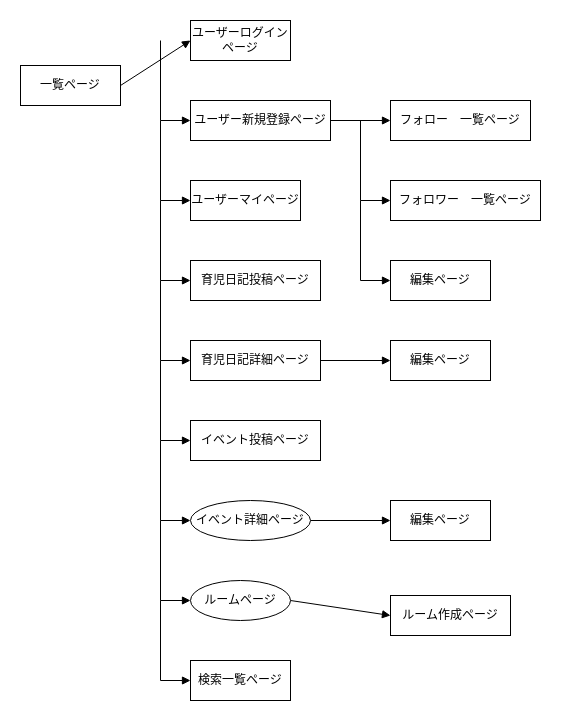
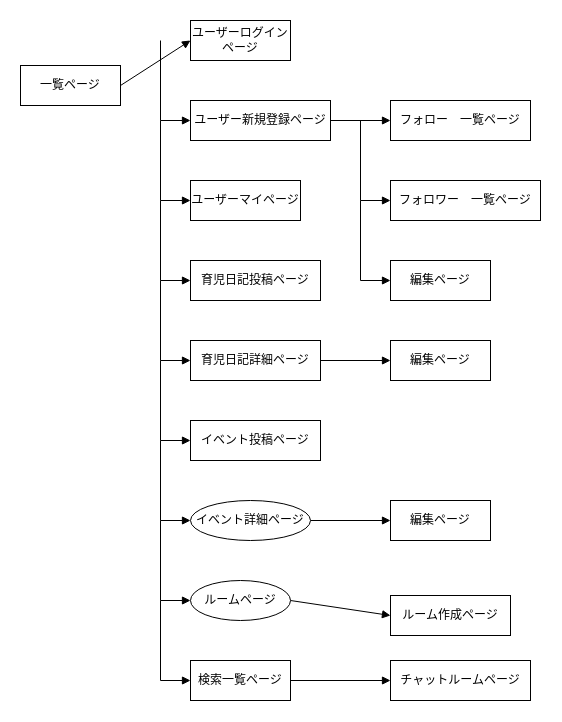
edge "検索一覧ページ" -> "チャットルームページ": added
node "チャットルームページ": added
